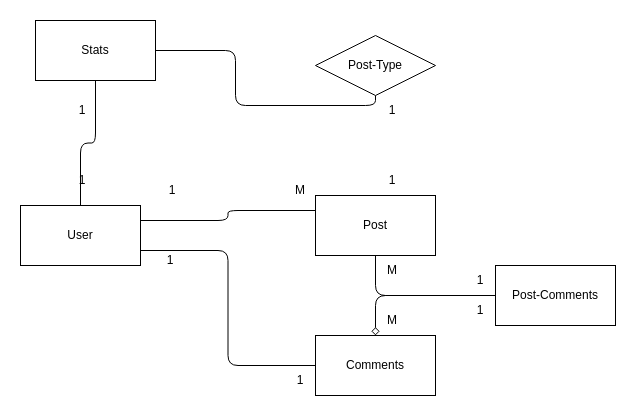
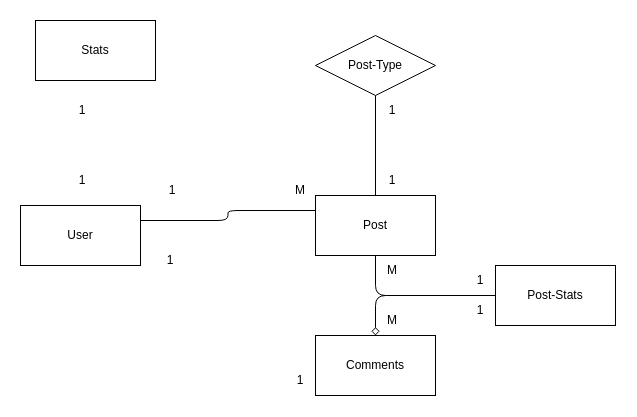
edge "Stats" -- "Post-Type": now "Post" -- "Post-Type"
edge "Stats" -- "User": removed
node "Post-Comments": label "Post-Comments" -> "Post-Stats"
edge "User" -- "Comments": removed
